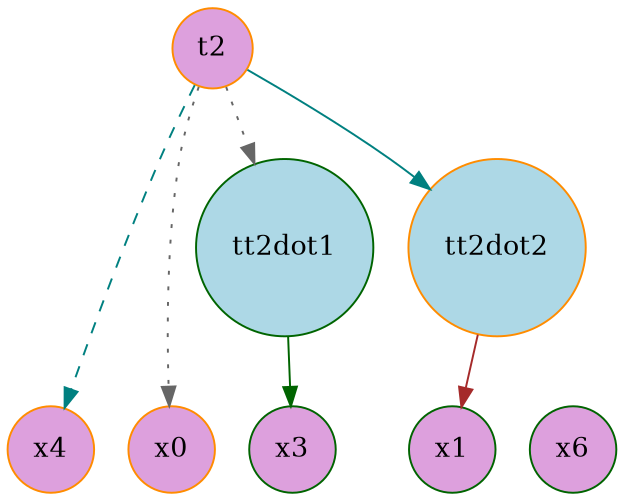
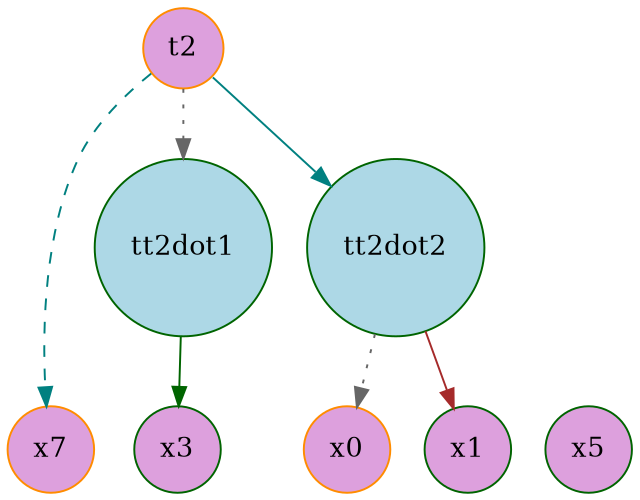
edge "t2" -> "x0": now "tt2dot2" -> "x0"
node "tt2dot2": color darkorange -> darkgreen
node "x4": label "x4" -> "x7"
node "x6": label "x6" -> "x5"
